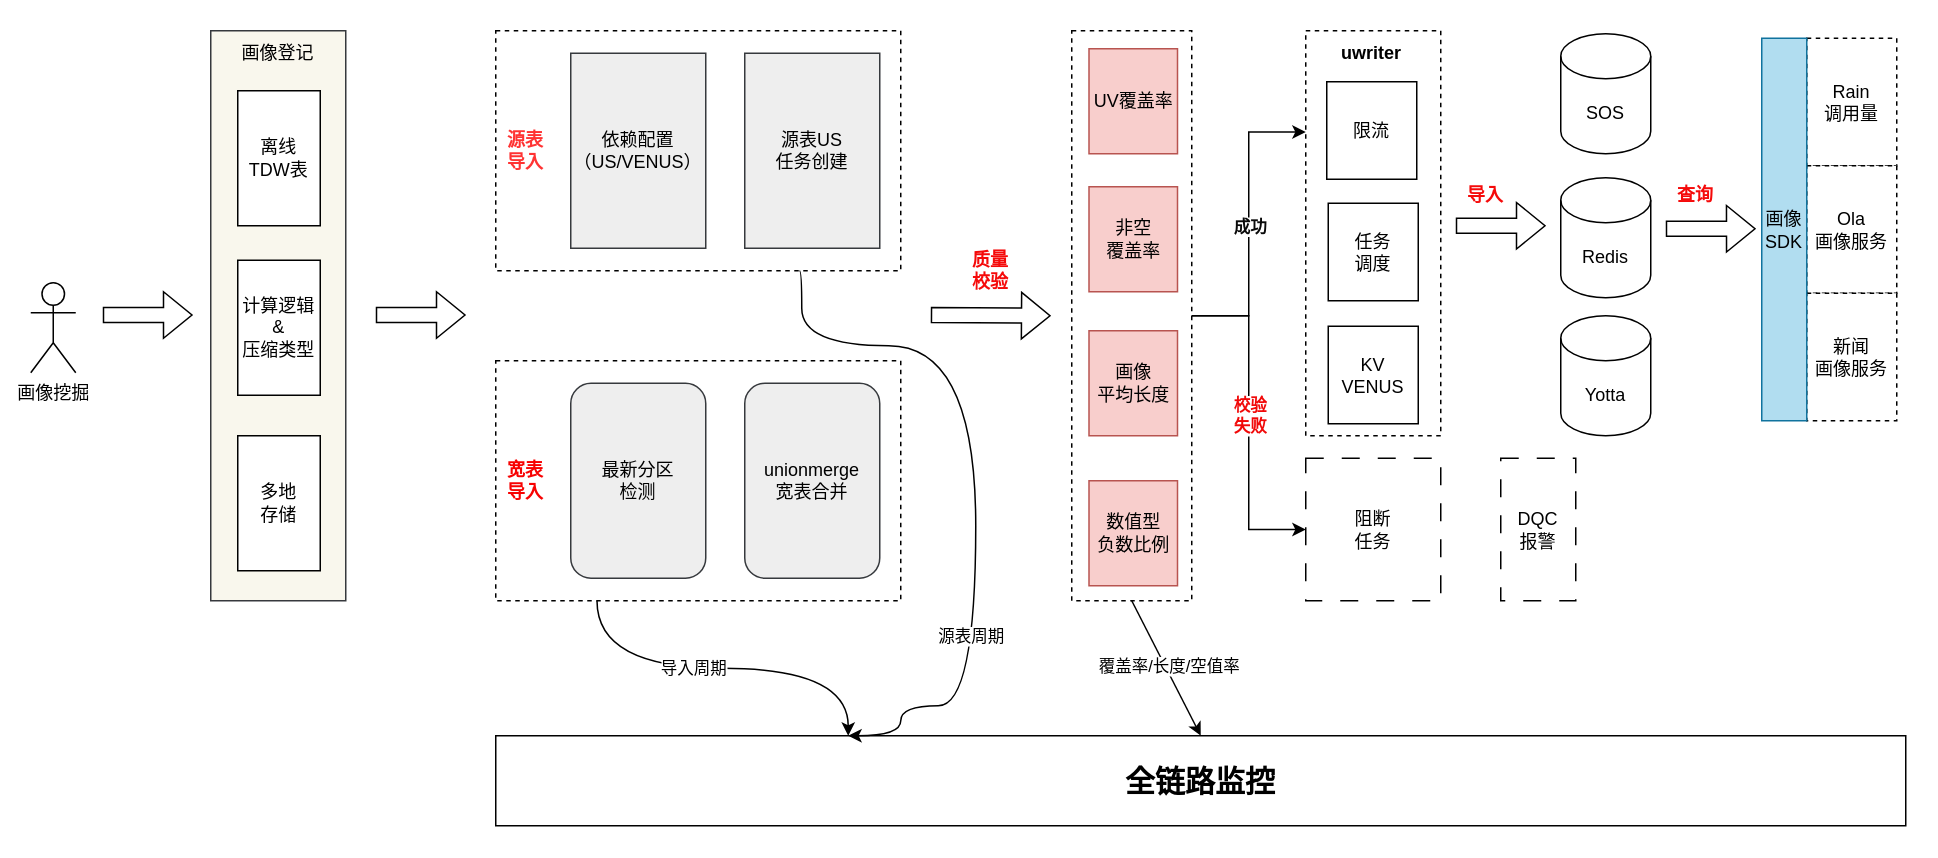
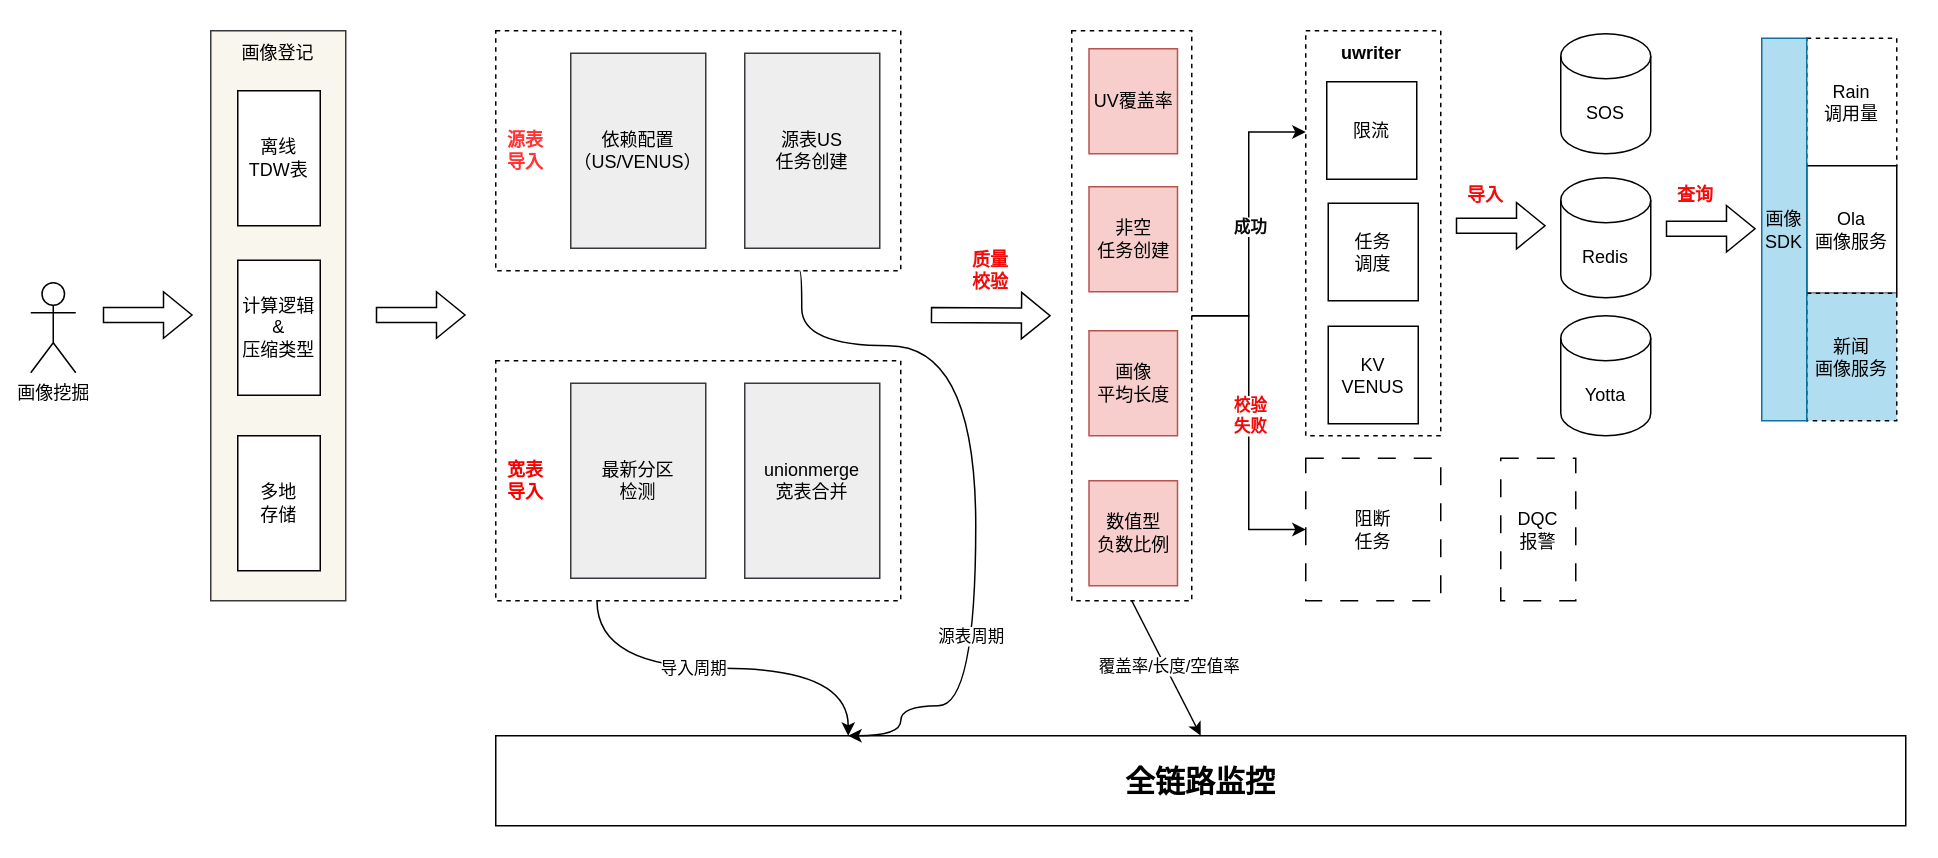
node "Ola 画像服务": style dashed -> solid
node "非空 覆盖率": label "非空 覆盖率" -> "非空 任务创建"
node "新闻 画像服务": fillcolor #ffffff -> #b1ddf0
node "最新分区 检测": shape rounded rectangle -> rectangle
node "unionmerge 宽表合并": shape rounded rectangle -> rectangle
